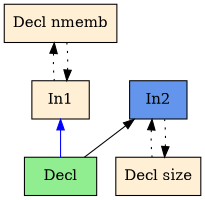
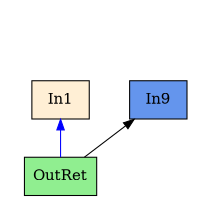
node "Decl nmemb": removed
node "In2": label "In2" -> "In9"
node "Decl": label "Decl" -> "OutRet"
node "Decl size": removed
